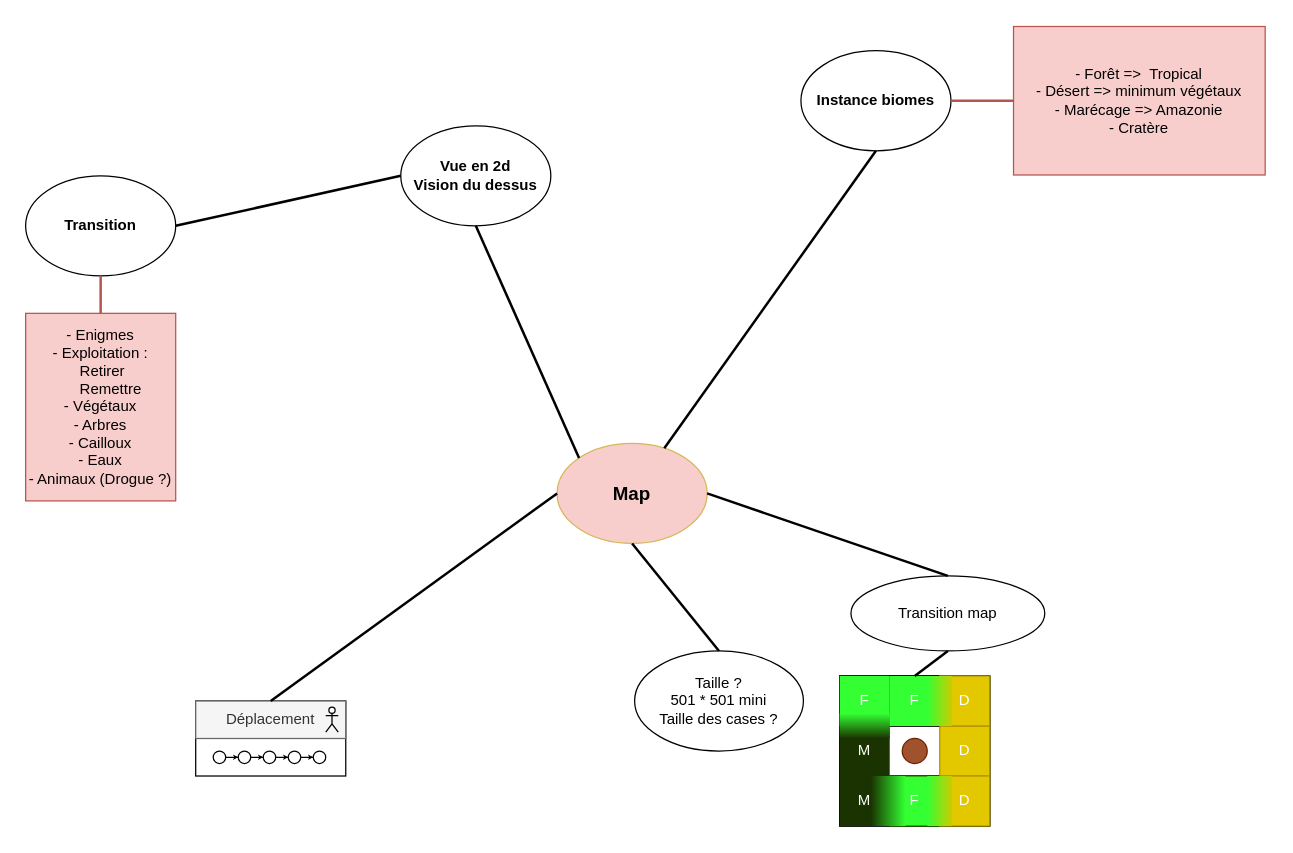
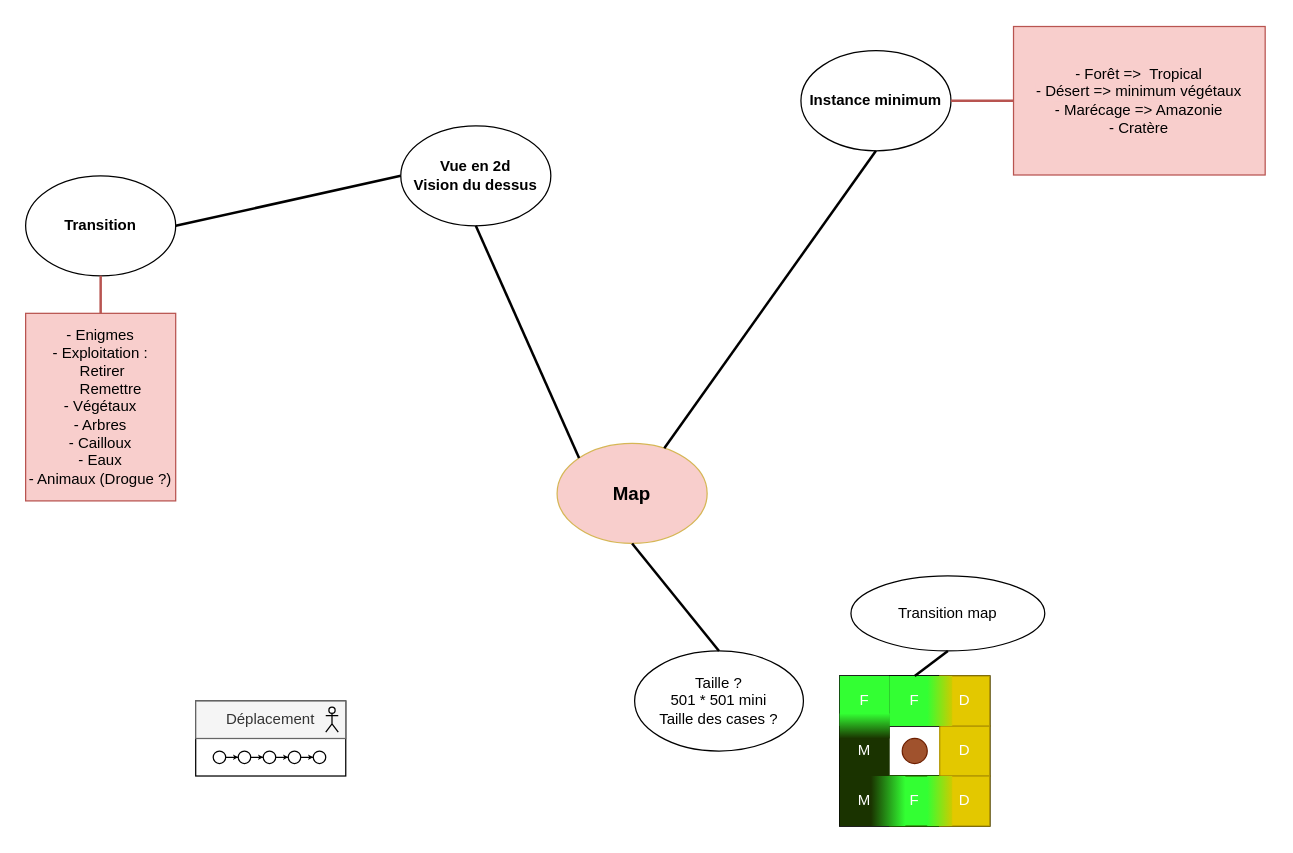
node "Instance biomes": label "Instance biomes" -> "Instance minimum"
edge "Map" -- "Transition map": removed
edge "Map" -- "Déplacement": removed
